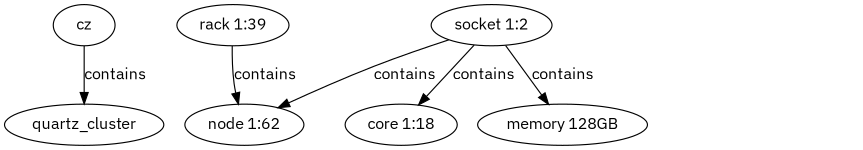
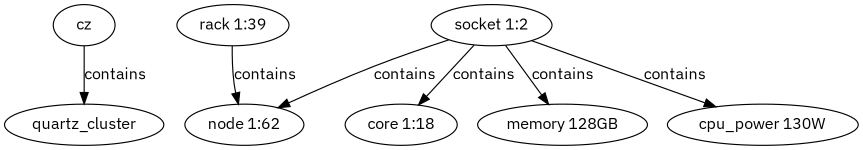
node "cpu_power 130W": added
